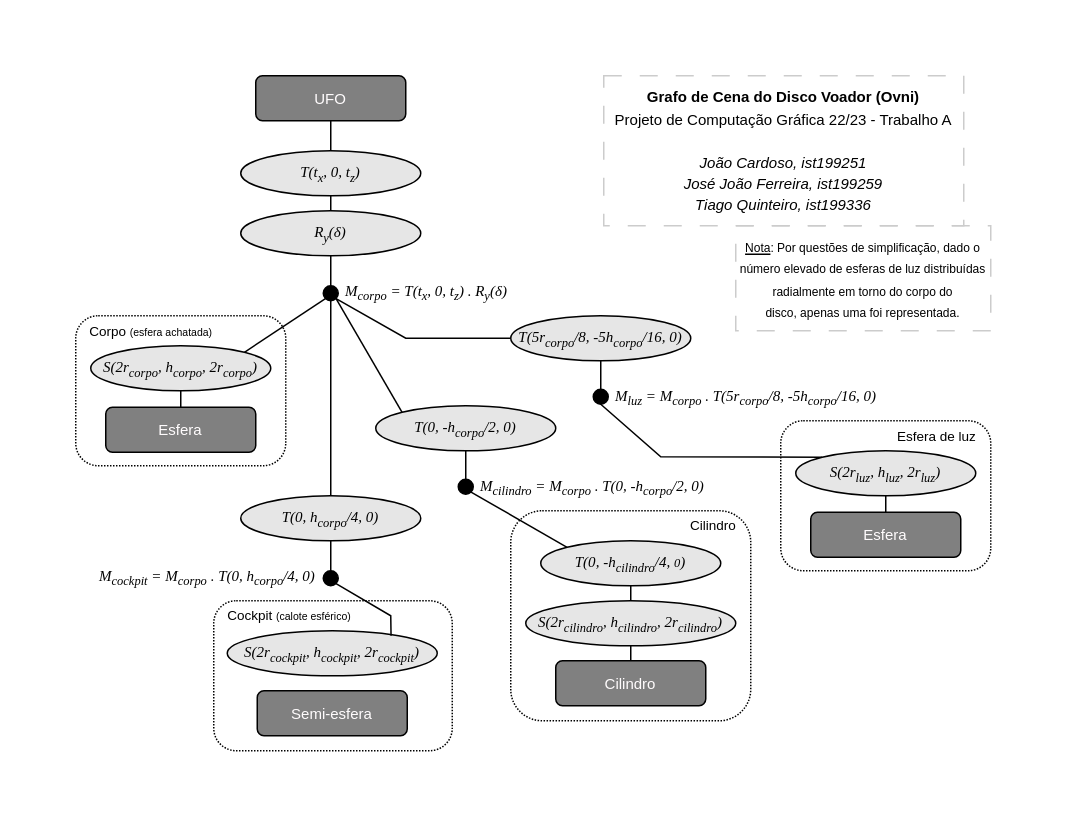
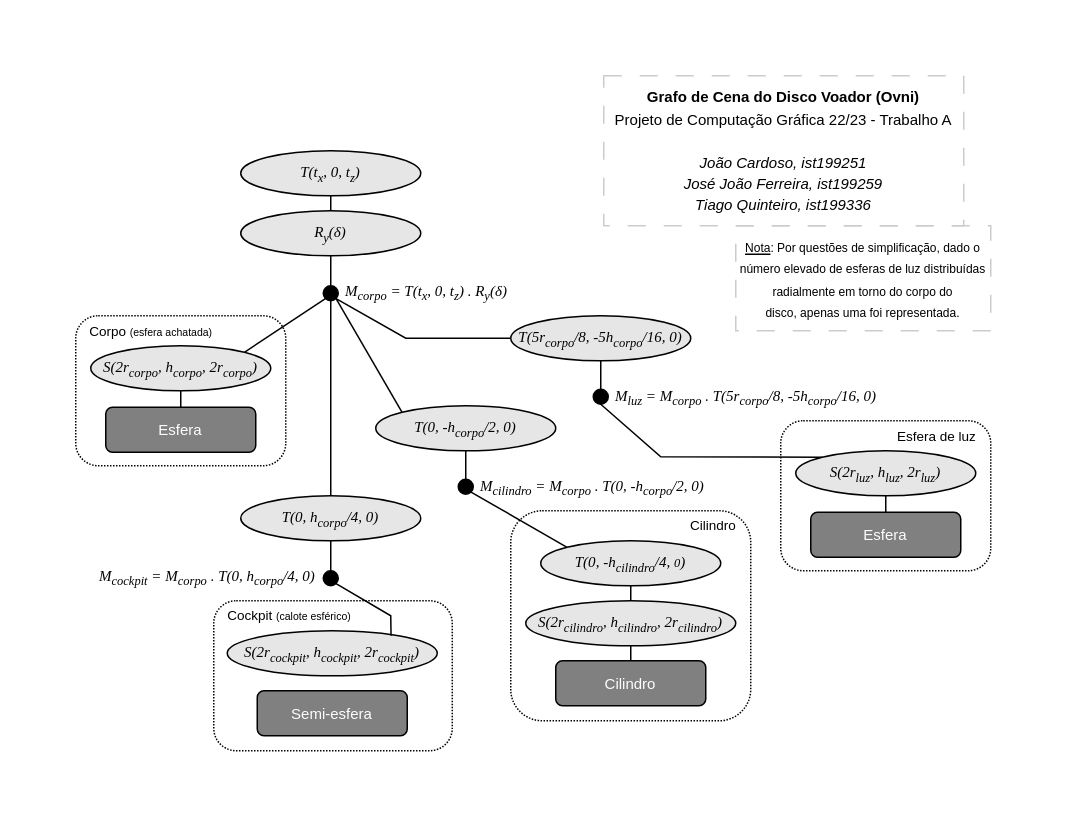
node "UFO": removed
edge "UFO" -- "T(tx, 0, tz)": removed
